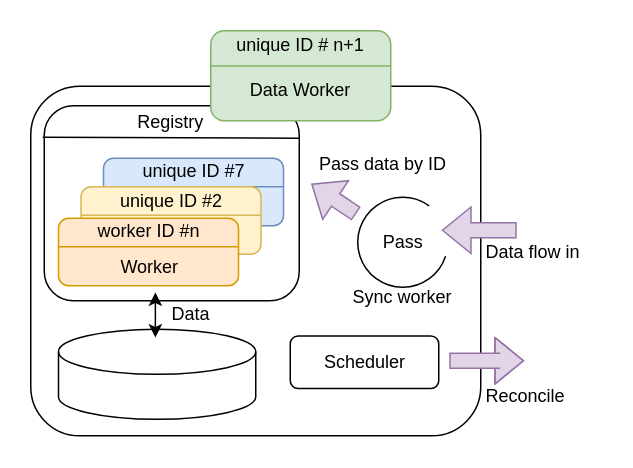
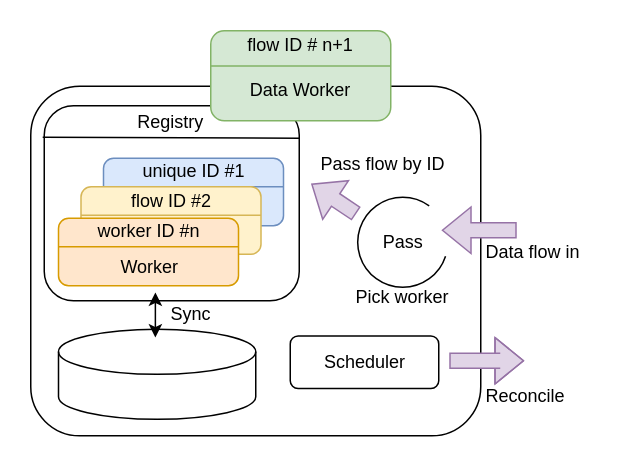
node "unique ID # n+1": label "unique ID # n+1" -> "flow ID # n+1"
node "Pass data by ID": label "Pass data by ID" -> "Pass flow by ID"
node "unique ID #7": label "unique ID #7" -> "unique ID #1"
node "unique ID #2": label "unique ID #2" -> "flow ID #2"
node "Sync worker": label "Sync worker" -> "Pick worker"
node "Data": label "Data" -> "Sync"
